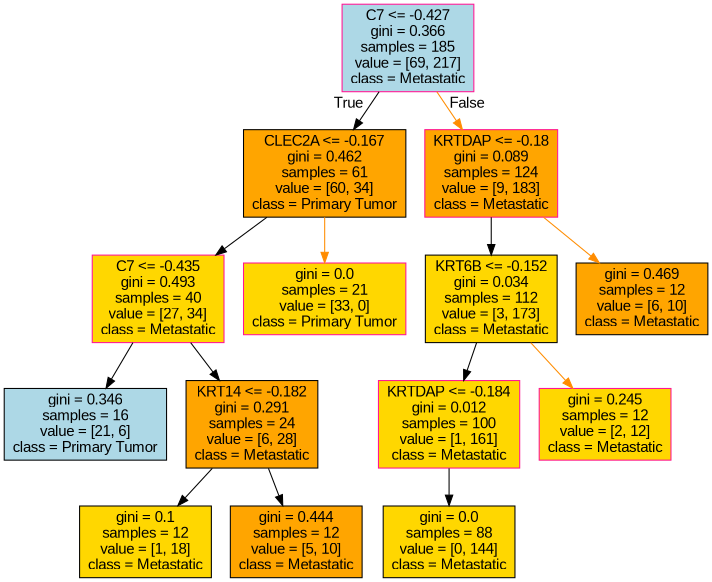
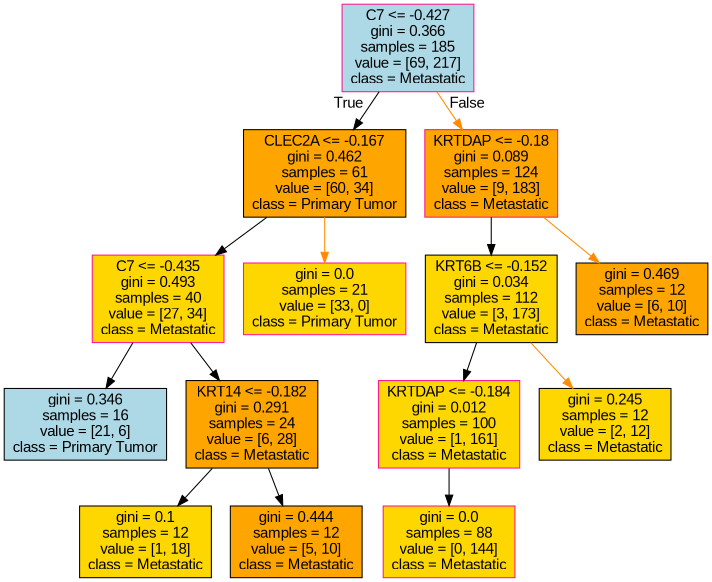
node "gini = 0.245 samples = 12 value = [2, 12] class = Metastatic": color deeppink -> black
node "gini = 0.0 samples = 88 value = [0, 144] class = Metastatic": color black -> deeppink
